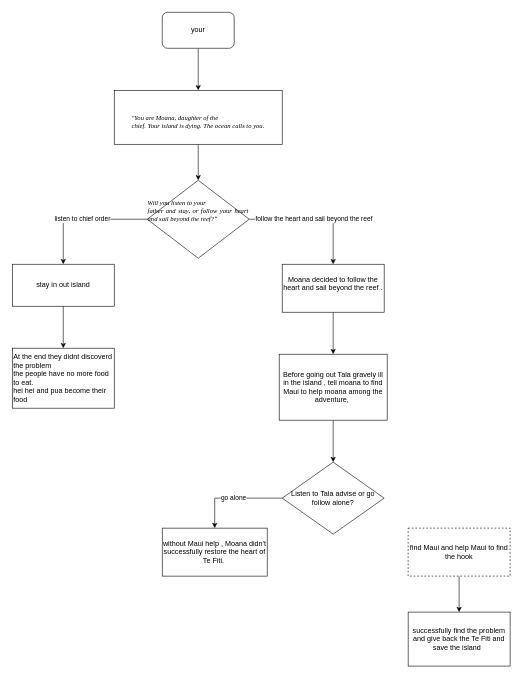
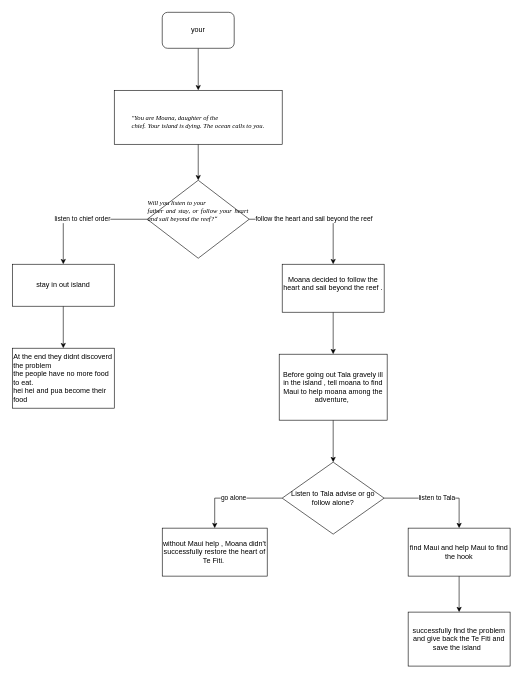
edge "Listen to Tala advise or go follow alone?" -> "find Maui and help Maui to find the hook": added, label "listen to Tala"
node "find Maui and help Maui to find the hook": style dashed -> solid
